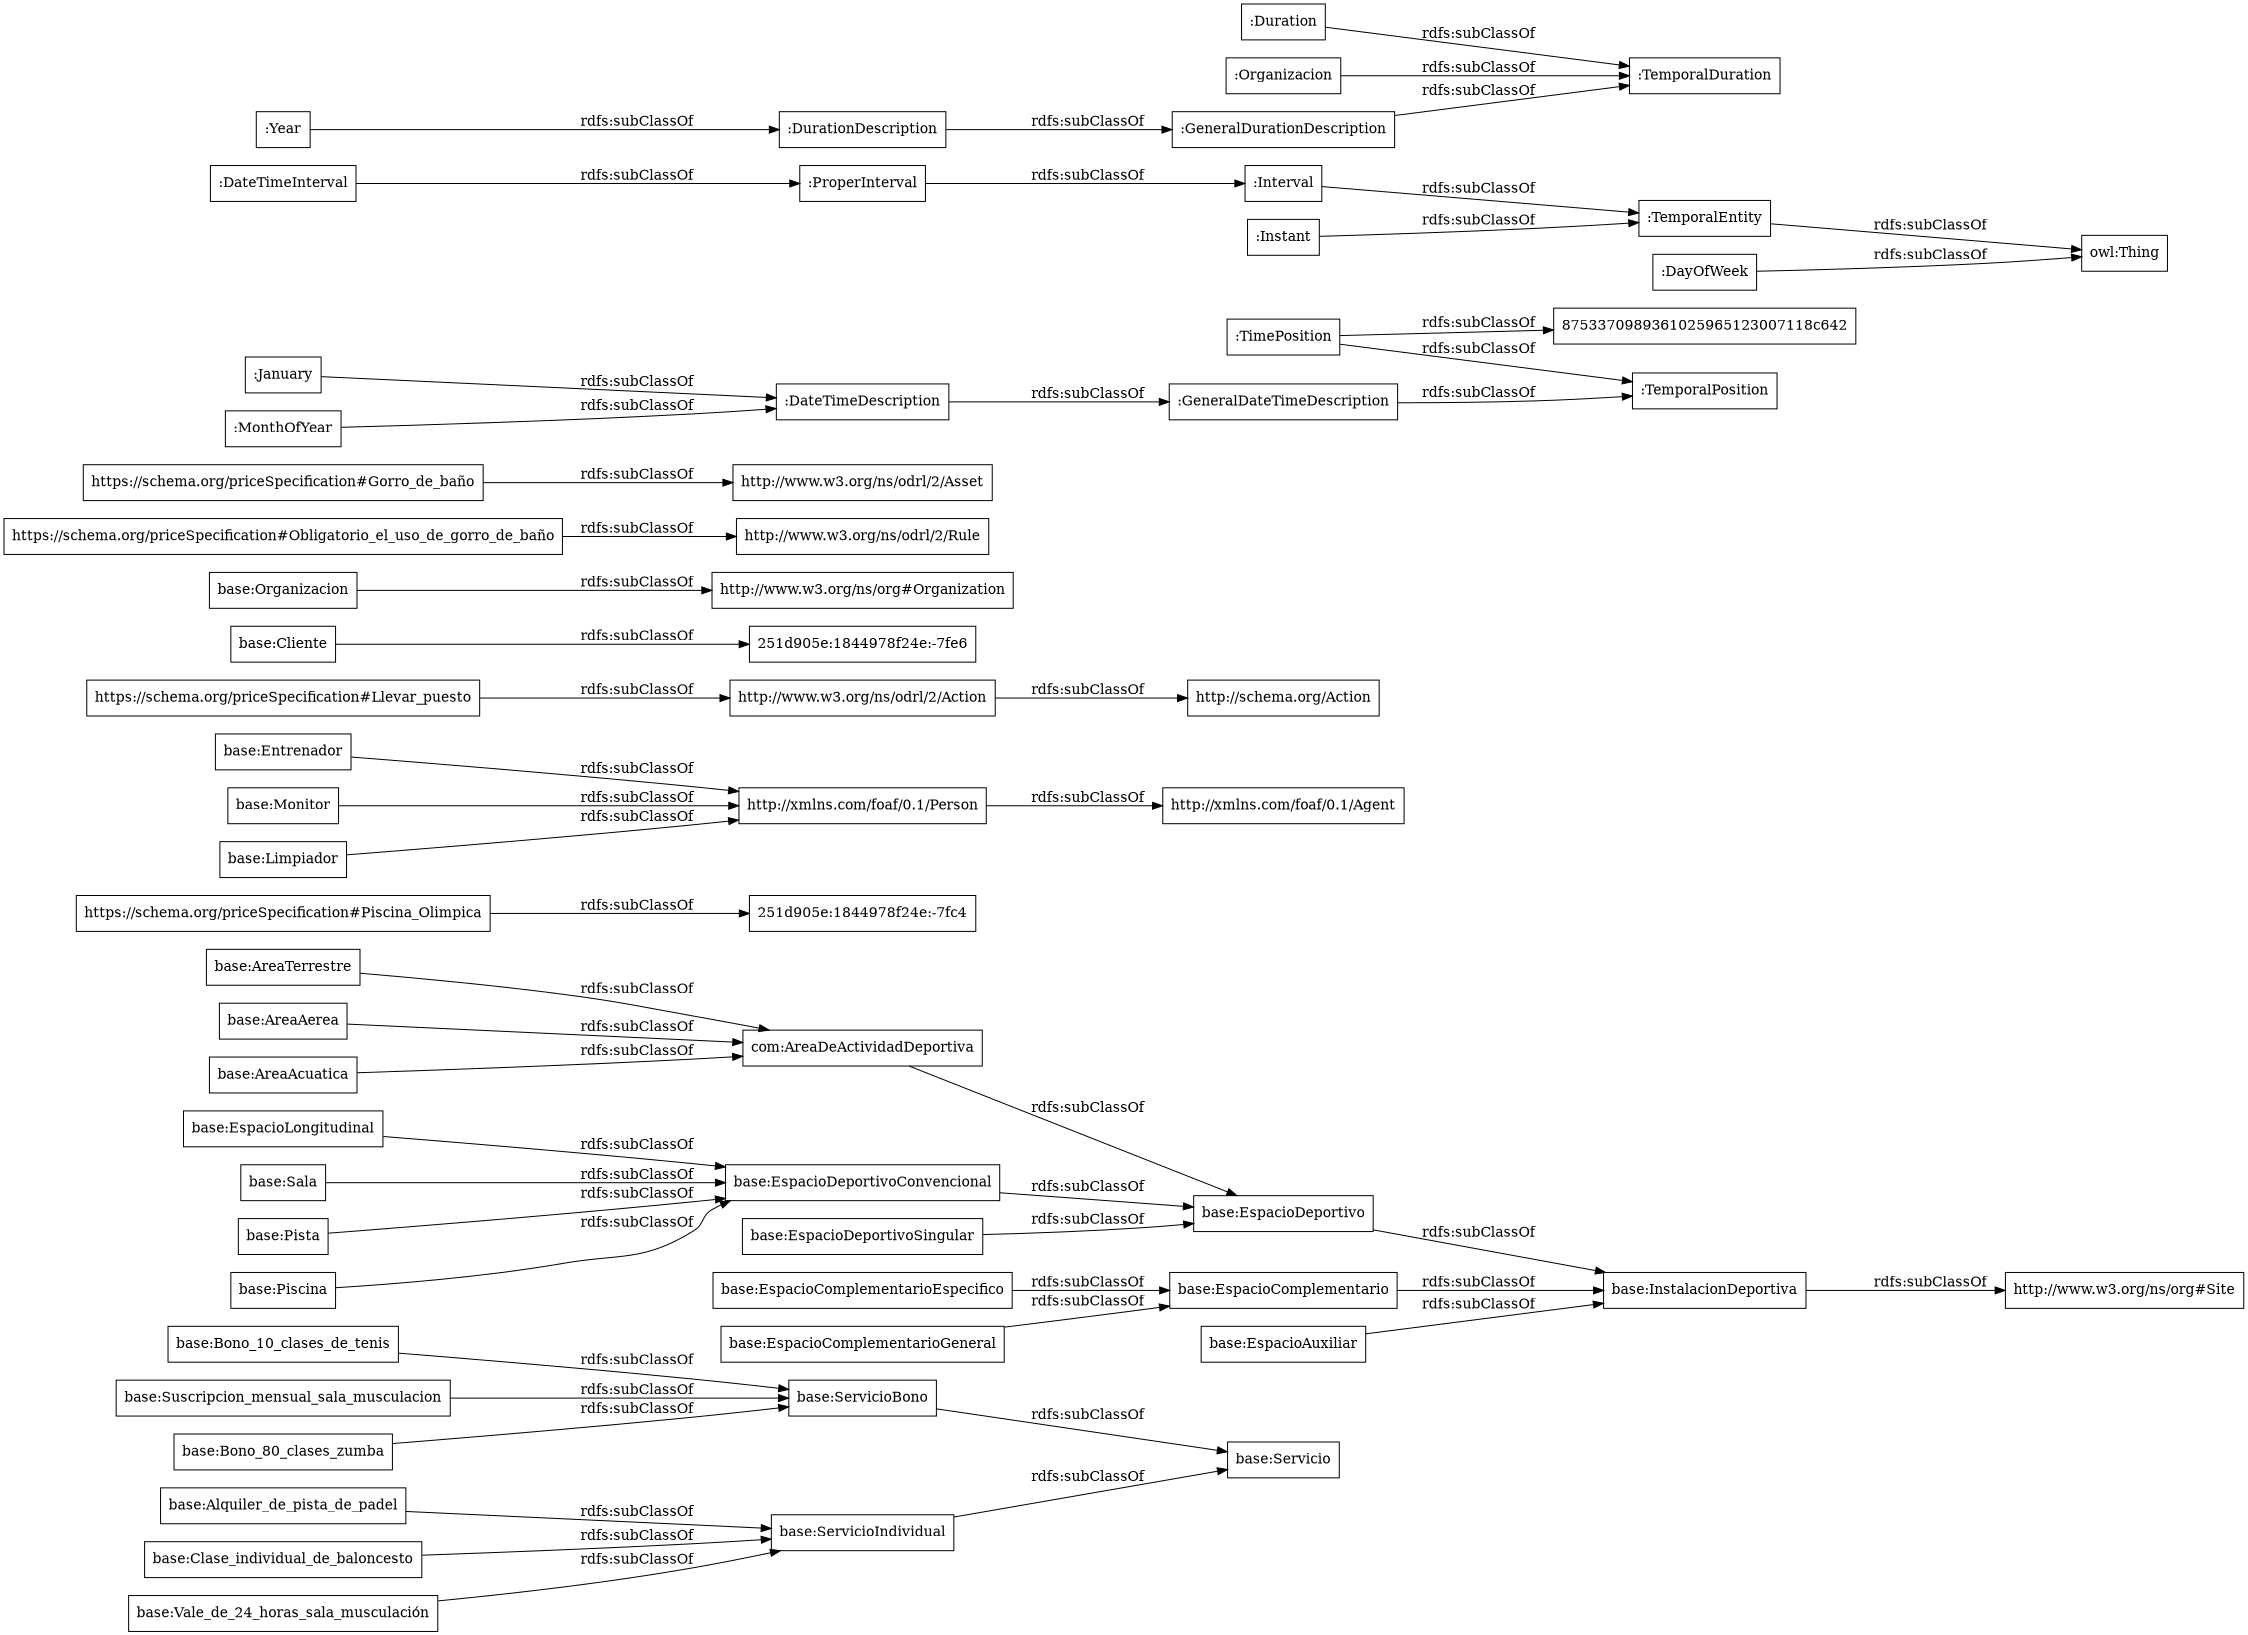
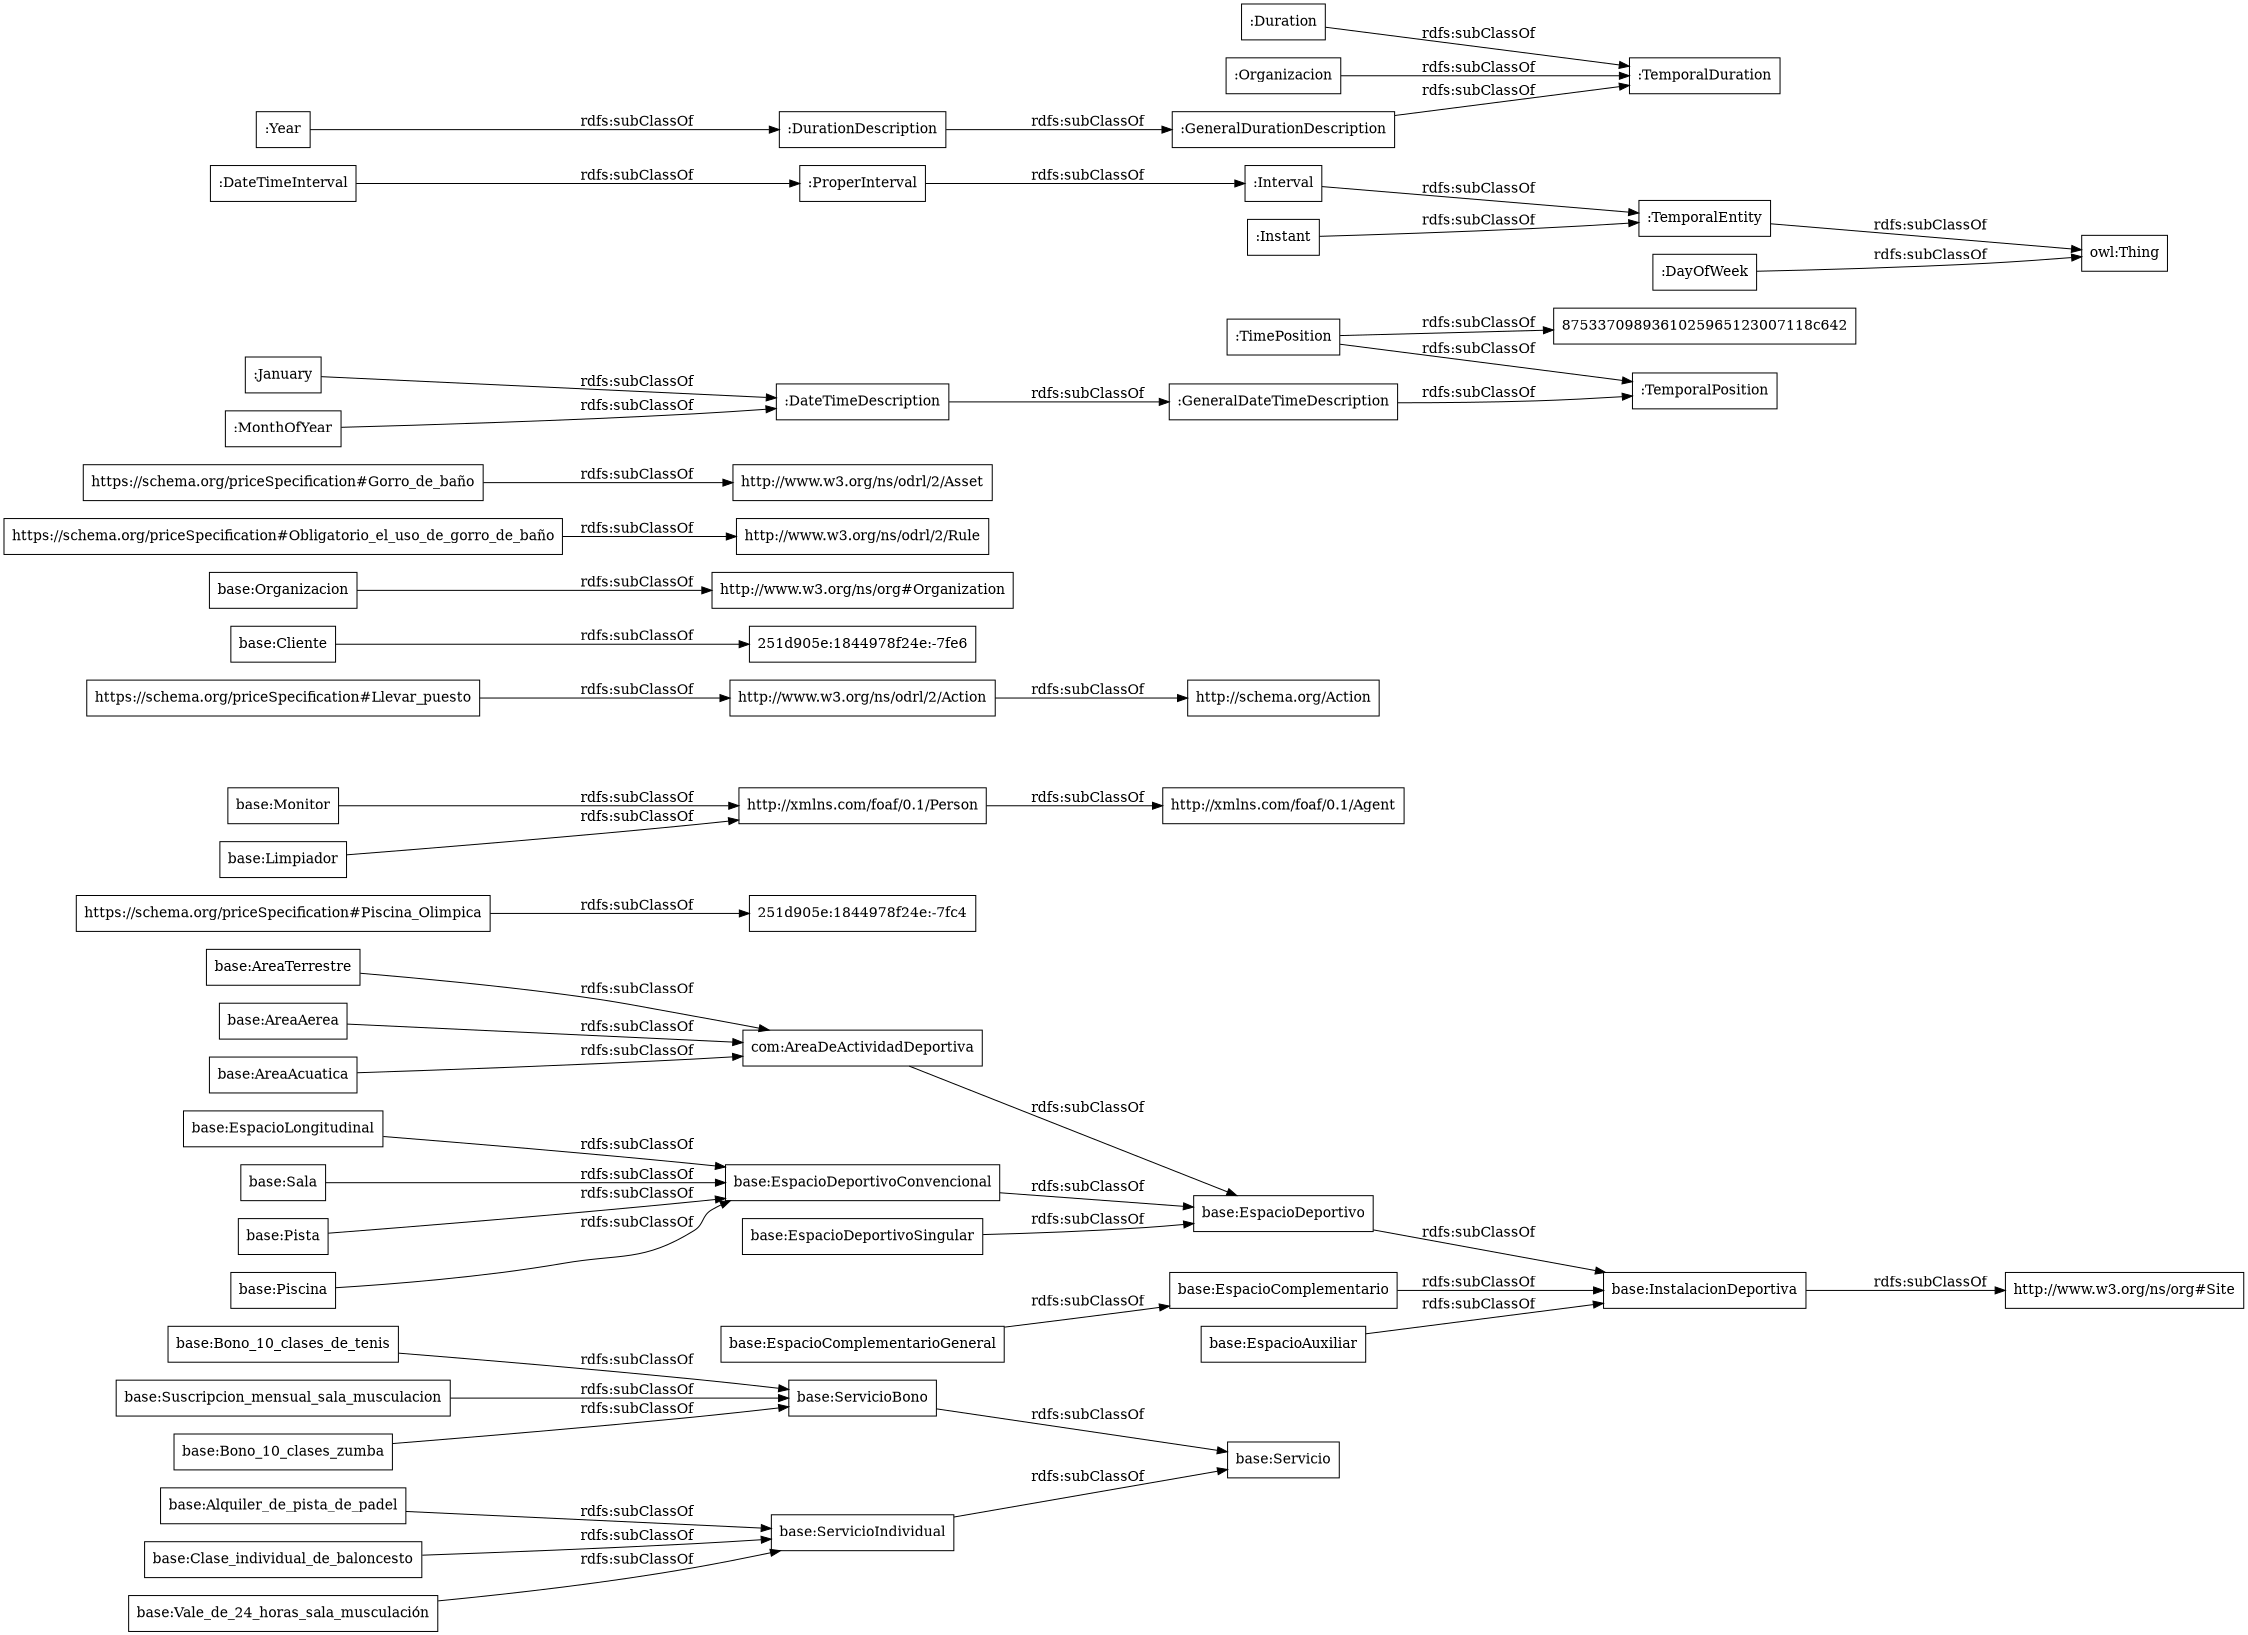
node "base:Entrenador": removed
node "base:EspacioComplementarioEspecifico": removed
node "base:Bono_80_clases_zumba": label "base:Bono_80_clases_zumba" -> "base:Bono_10_clases_zumba"
